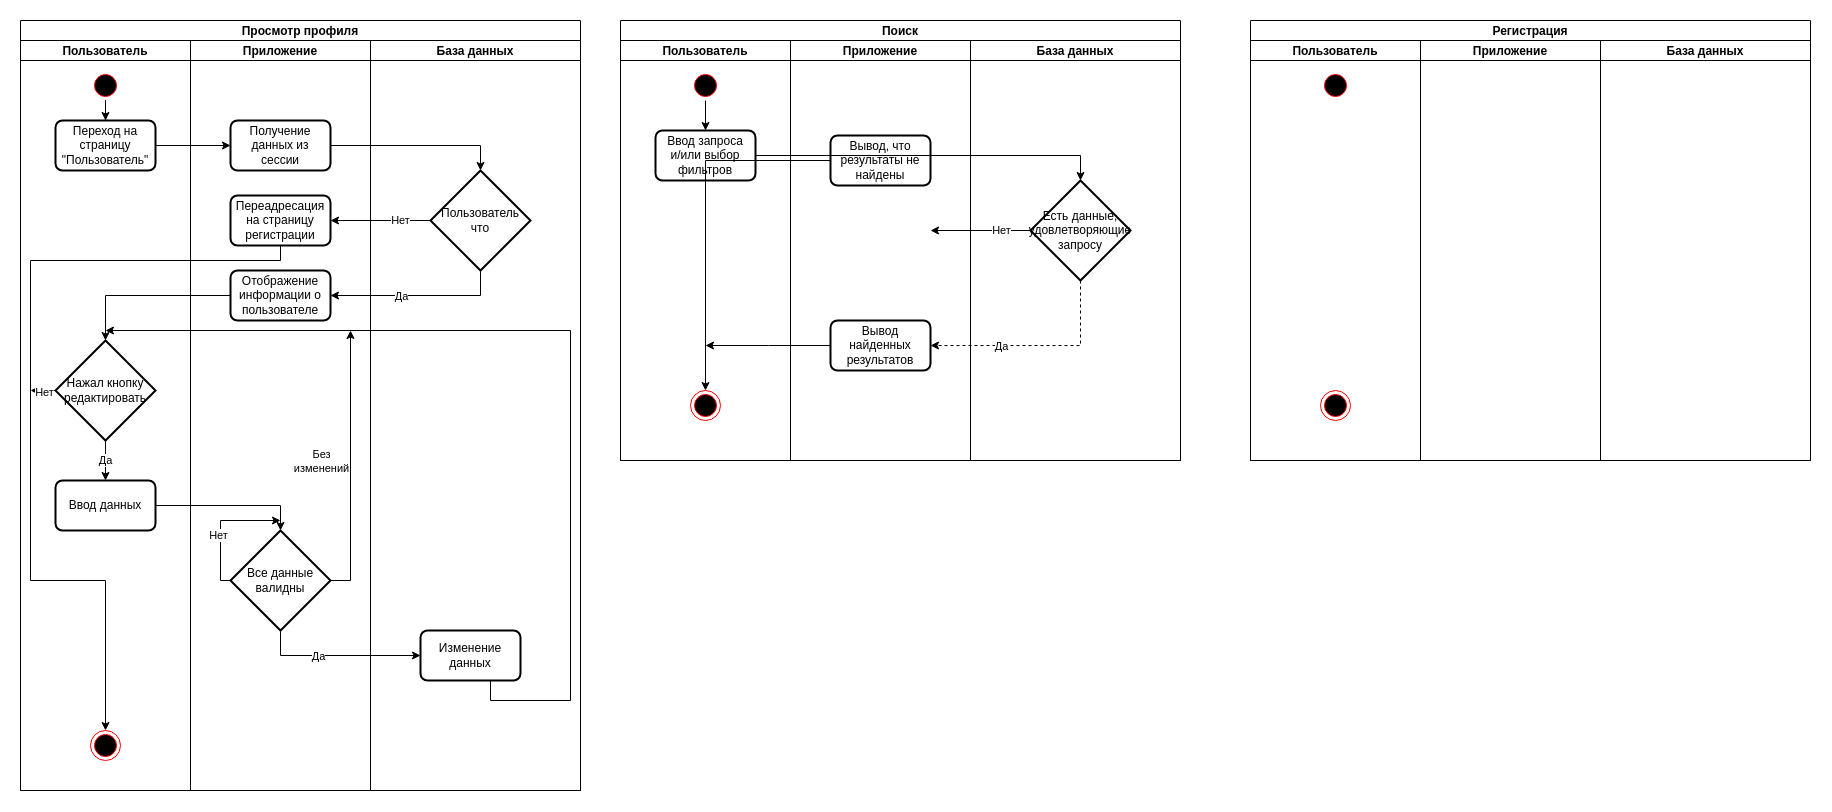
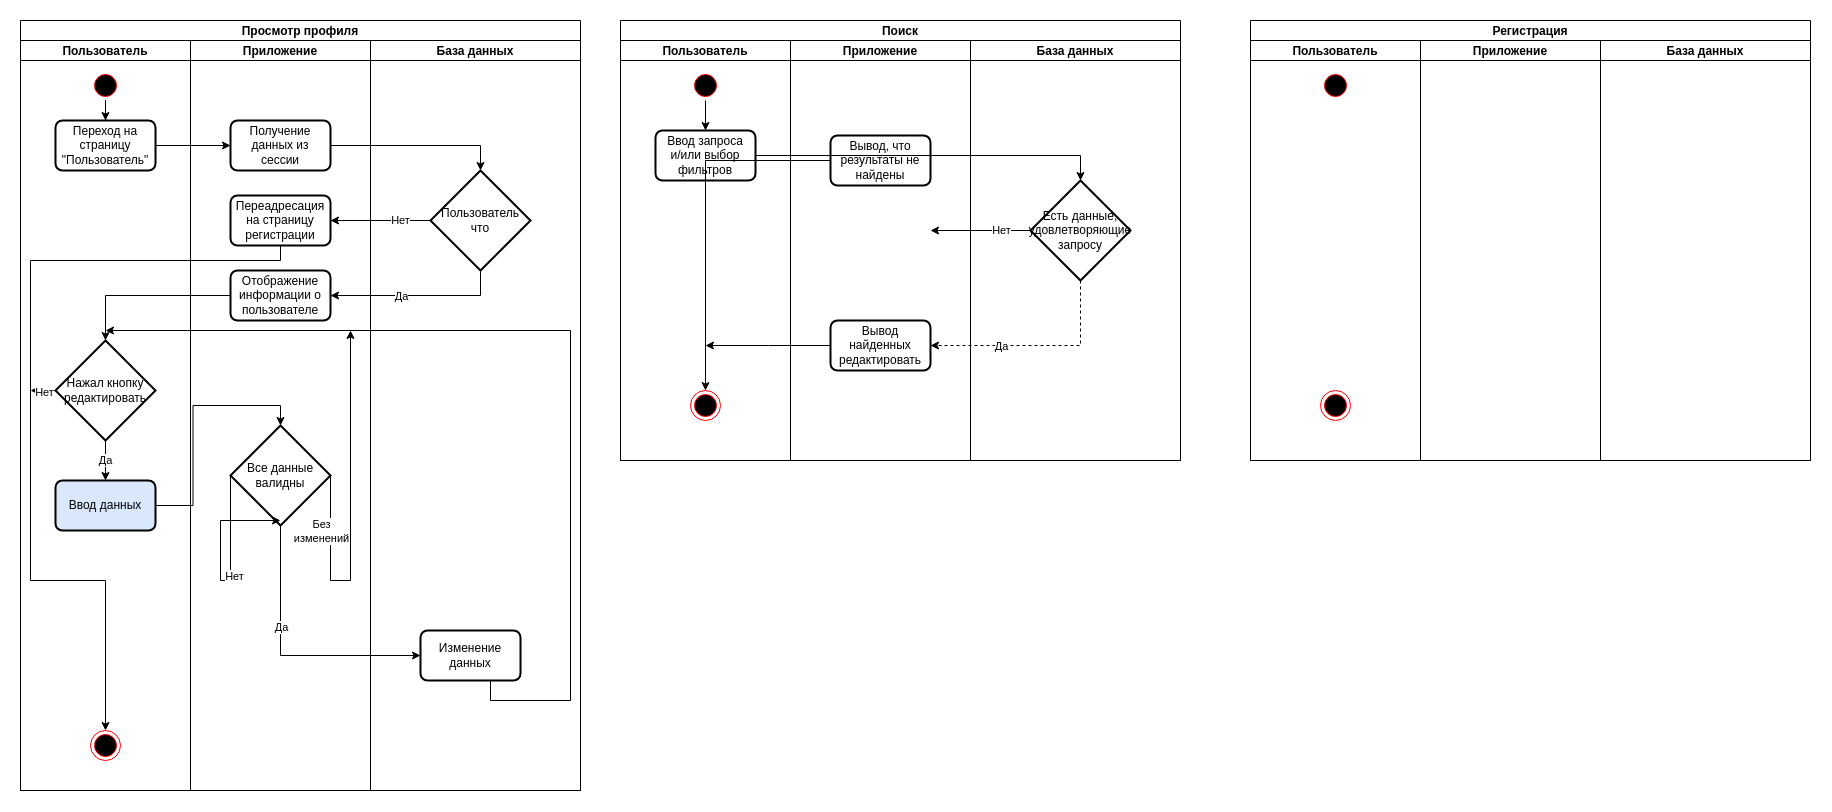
node "Вывод найденных результатов": label "Вывод найденных результатов" -> "Вывод найденных редактировать"
node "Ввод данных": fillcolor #ffffff -> #dae8fc
node "Все данные валидны": moved (281, 581) -> (281, 476)
